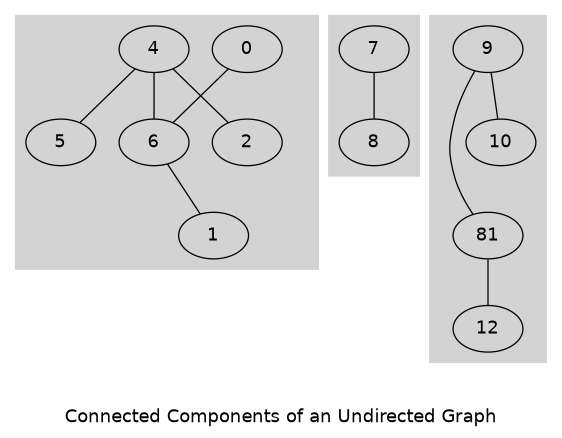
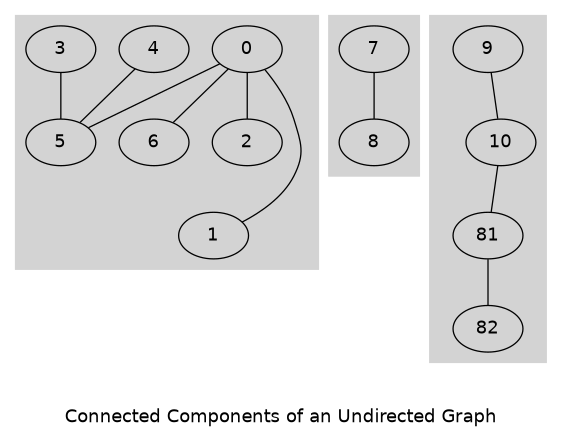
node "3": added
edge "4" -- "2": now "0" -- "2"
edge "0" -- "5": added
edge "4" -- "6": removed
edge "9" -- "81": now "10" -- "81"
edge "6" -- "1": now "0" -- "1"
node "12": label "12" -> "82"
